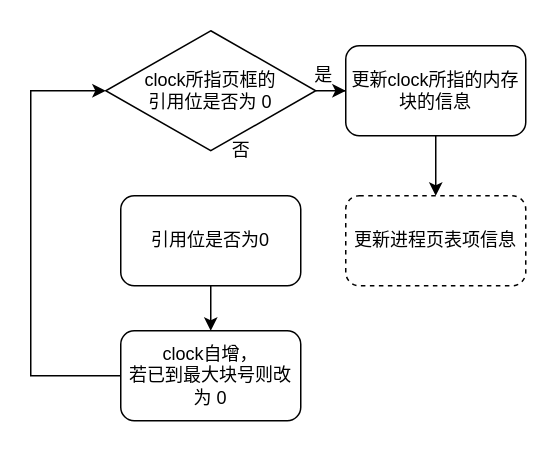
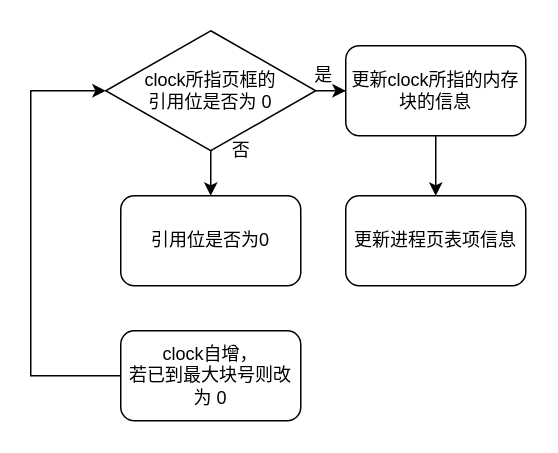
edge "clock所指页框的 引用位是否为 0" -> "引用位是否为0": added
node "更新进程页表项信息": style dashed -> solid
edge "引用位是否为0" -> "clock自增， 若已到最大块号则改为 0": removed
